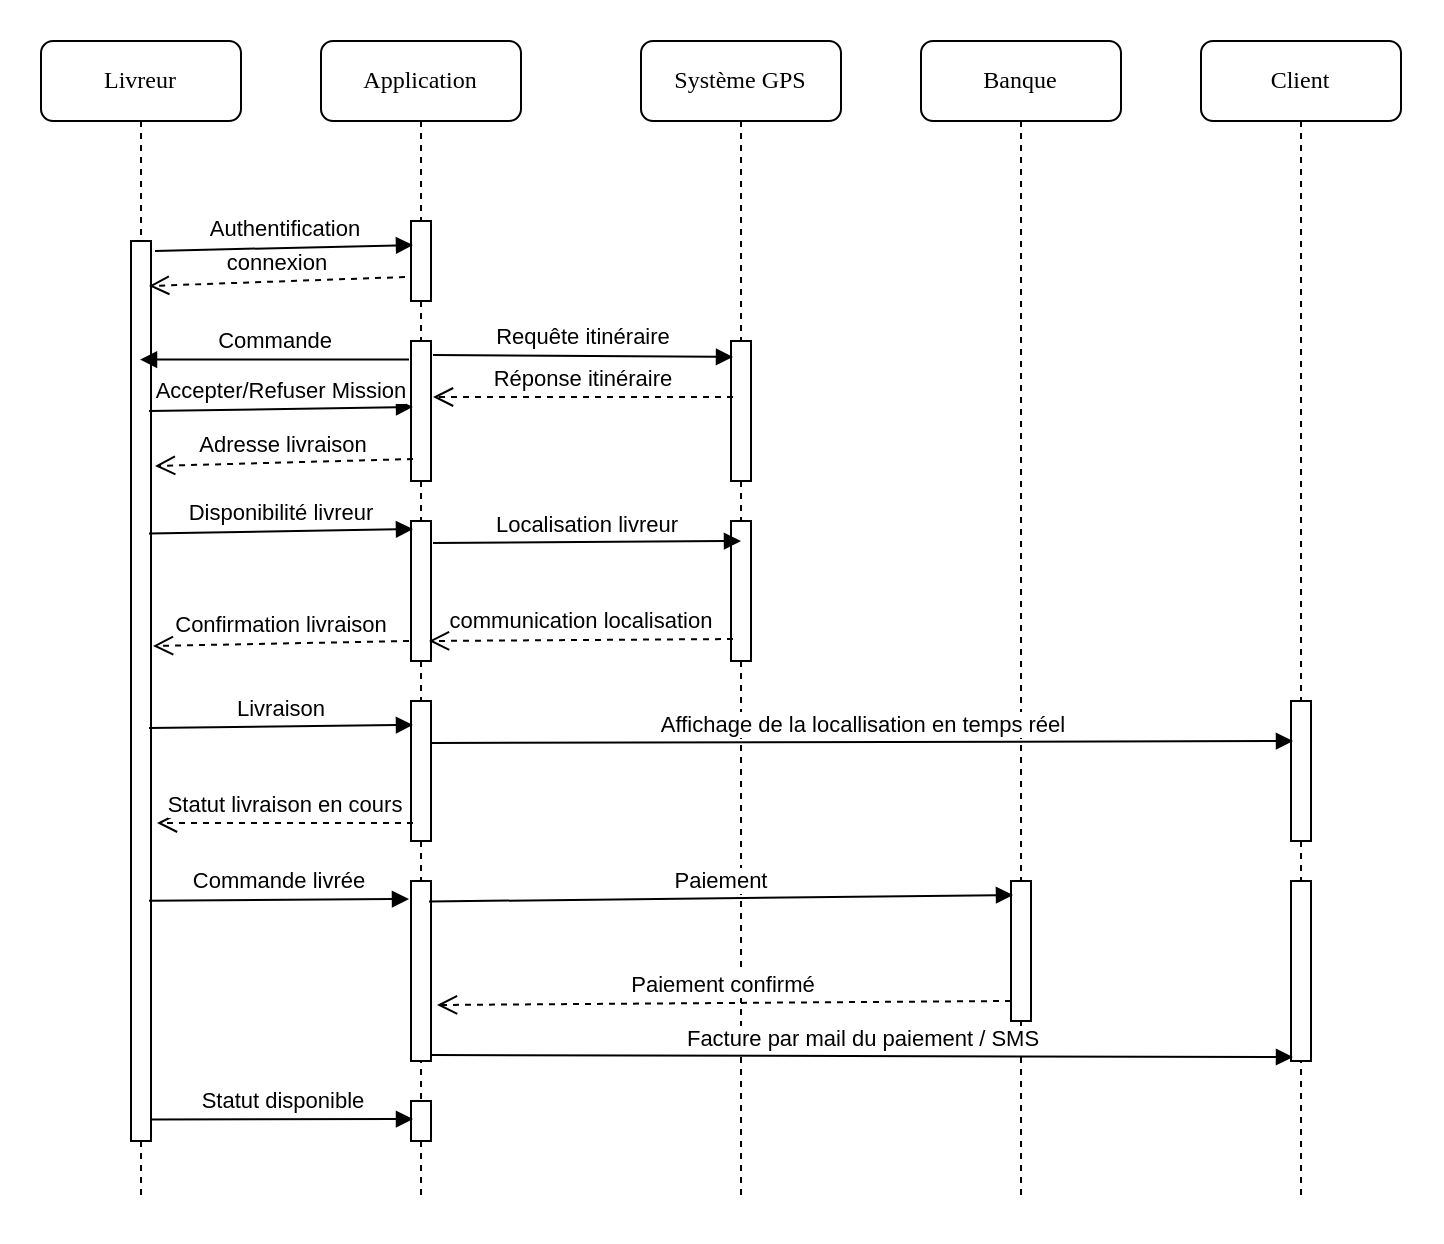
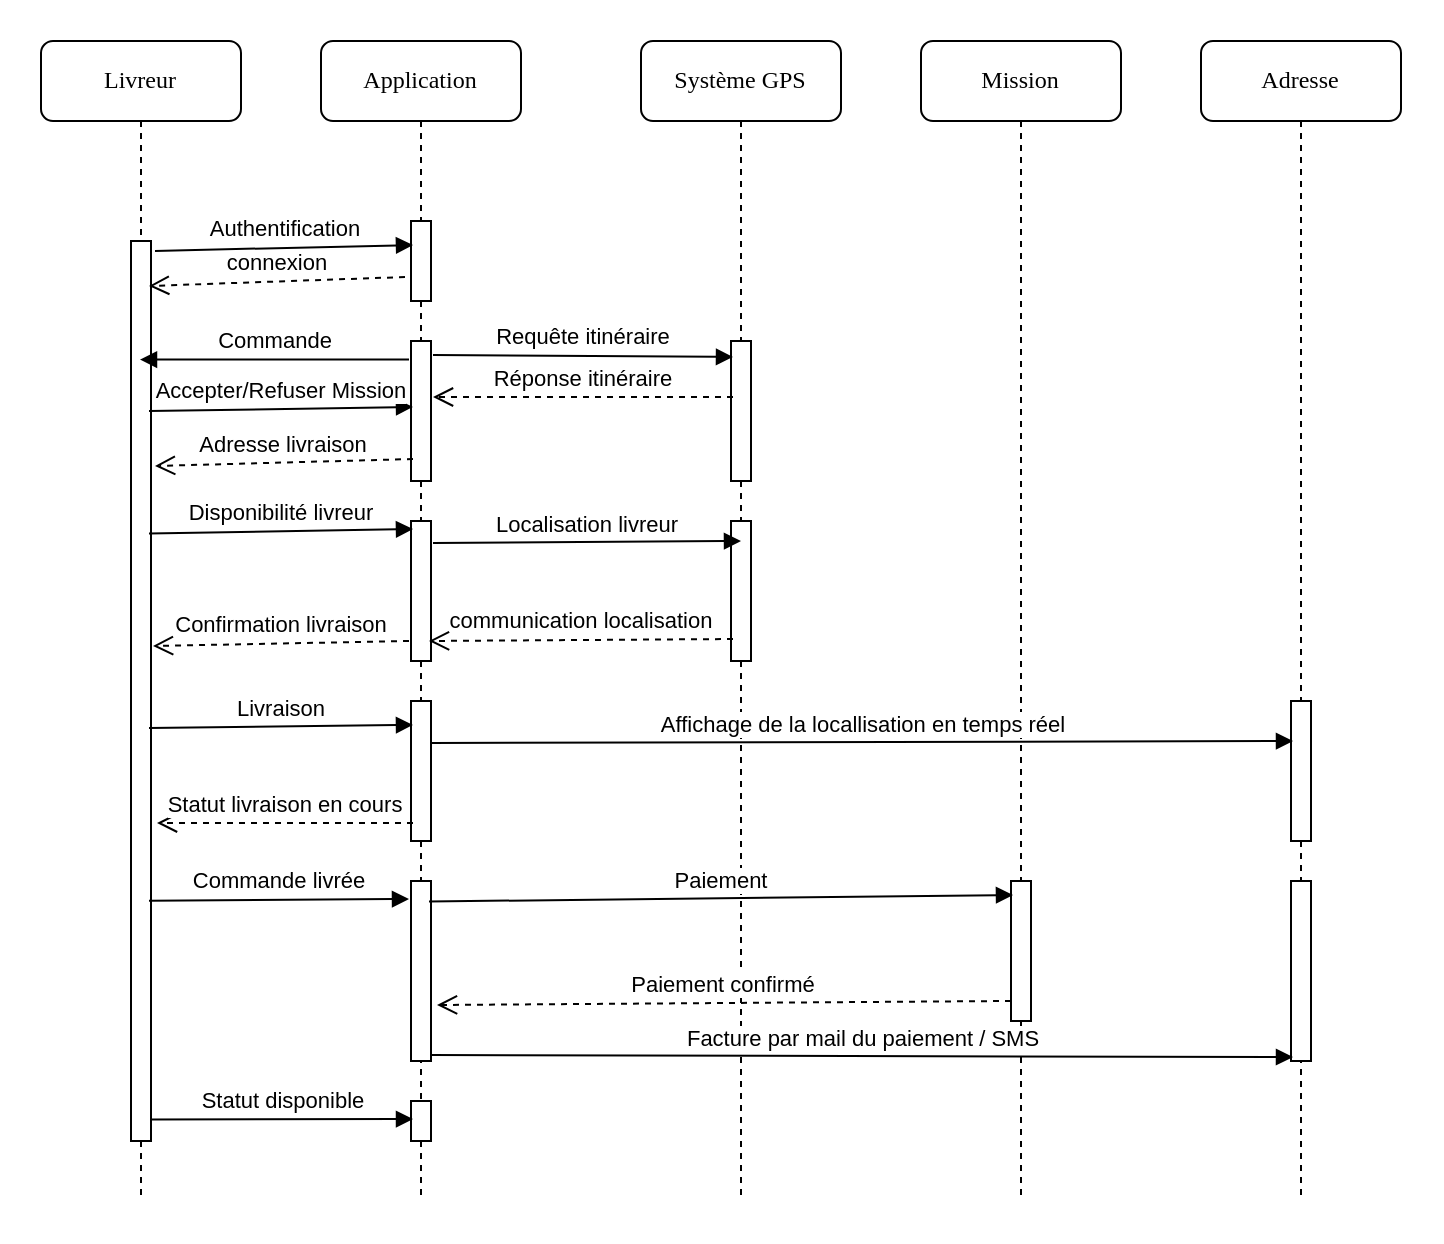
node "Banque": label "Banque" -> "Mission"
node "Client": label "Client" -> "Adresse"
